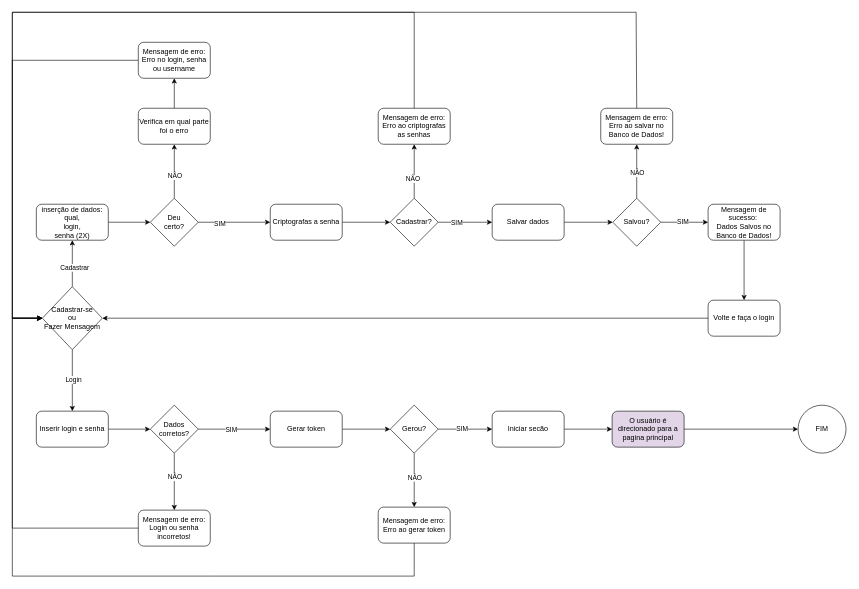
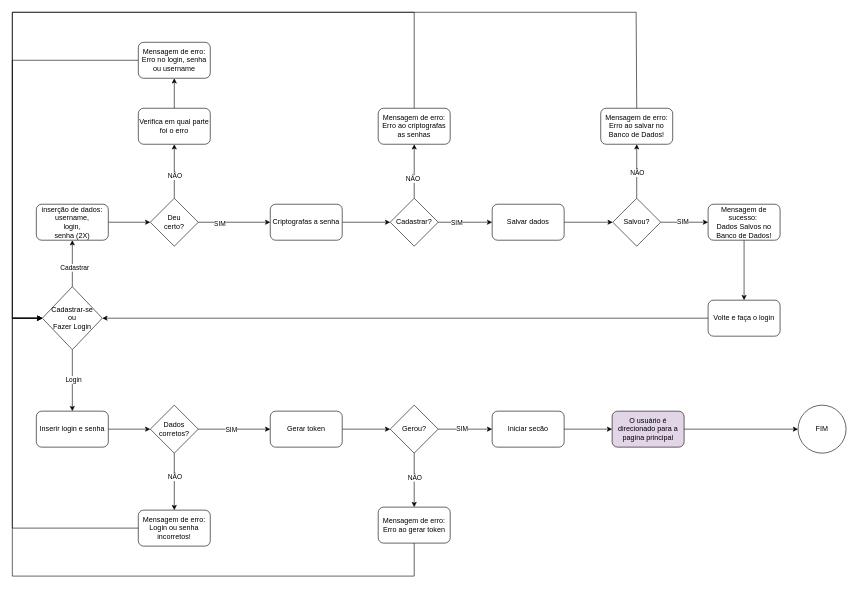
node "inserção de dados: qual, login, senha (2X)": label "inserção de dados: qual, login, senha (2X)" -> "inserção de dados: username, login, senha (2X)"
node "Cadastrar-se ou Fazer Mensagem": label "Cadastrar-se ou Fazer Mensagem" -> "Cadastrar-se ou Fazer Login"
